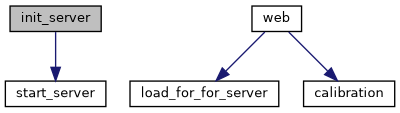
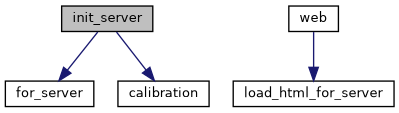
edge "web" -> "calibration": now "init_server" -> "calibration"
node "start_server": label "start_server" -> "for_server"
node "load_for_for_server": label "load_for_for_server" -> "load_html_for_server"
